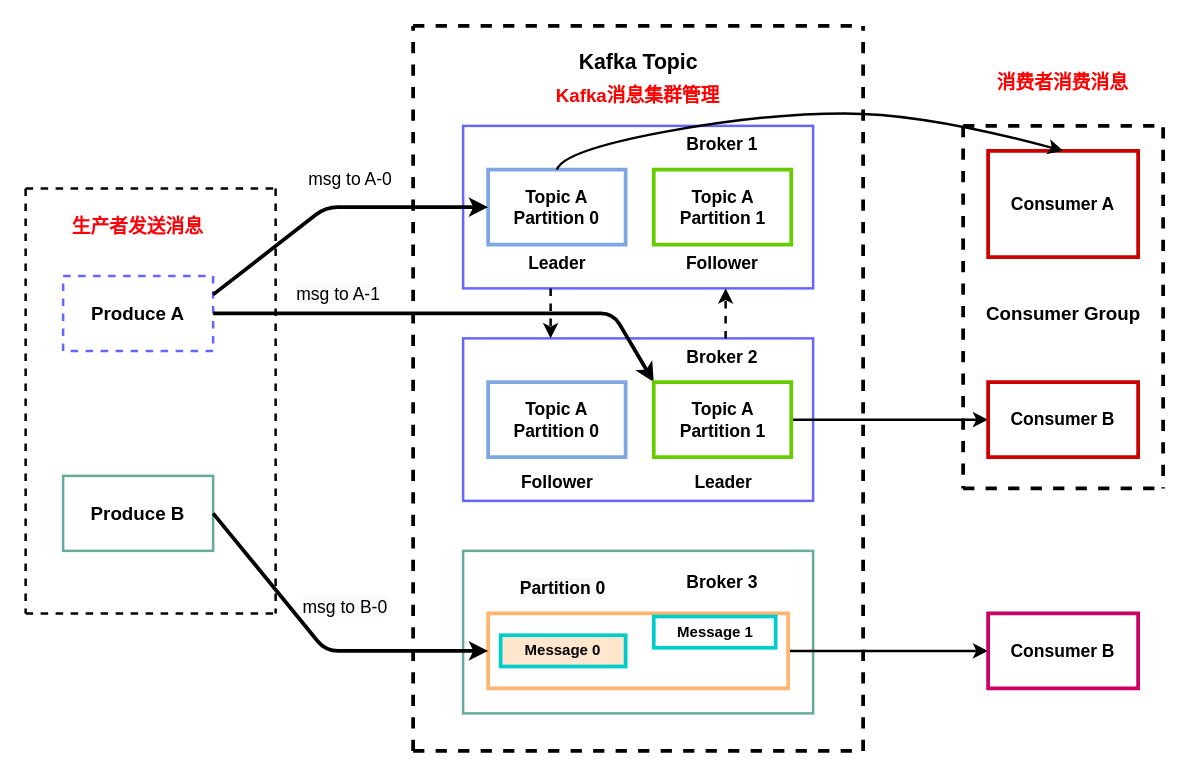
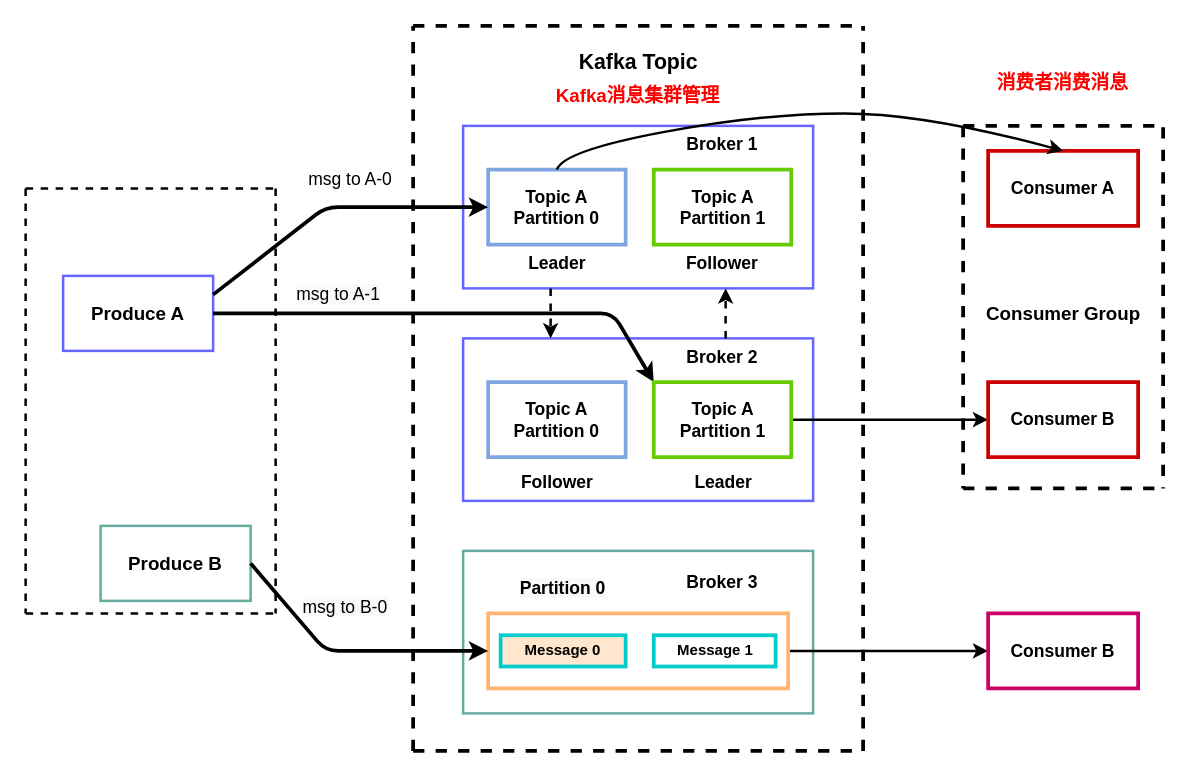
node "Consumer A": size 150x106 -> 150x75
node "生产者发送消息": removed
node "Produce A": style dashed -> solid
node "Produce B": moved (138, 513) -> (176, 563)
node "Message 1": moved (715, 632) -> (715, 651)
